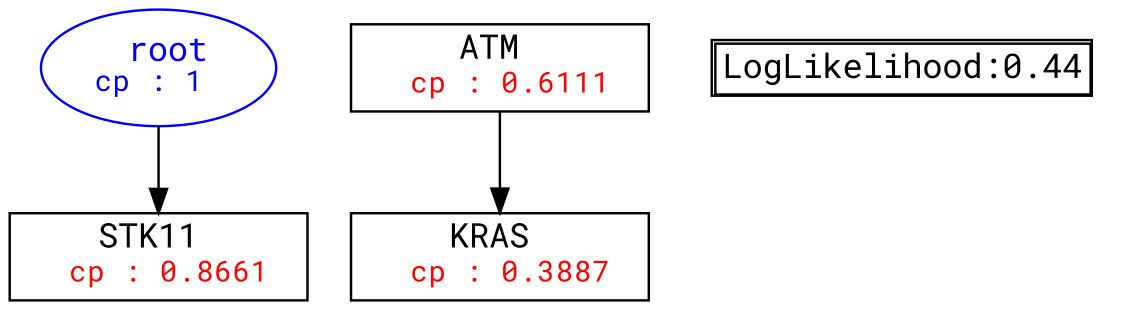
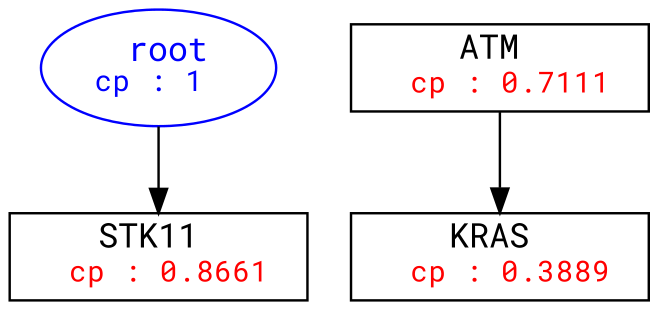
node "LogLikelihood:0.44": removed
node "ATM": text "cp : 0.6111" -> "cp : 0.7111"
node "KRAS": text "cp : 0.3887" -> "cp : 0.3889"
